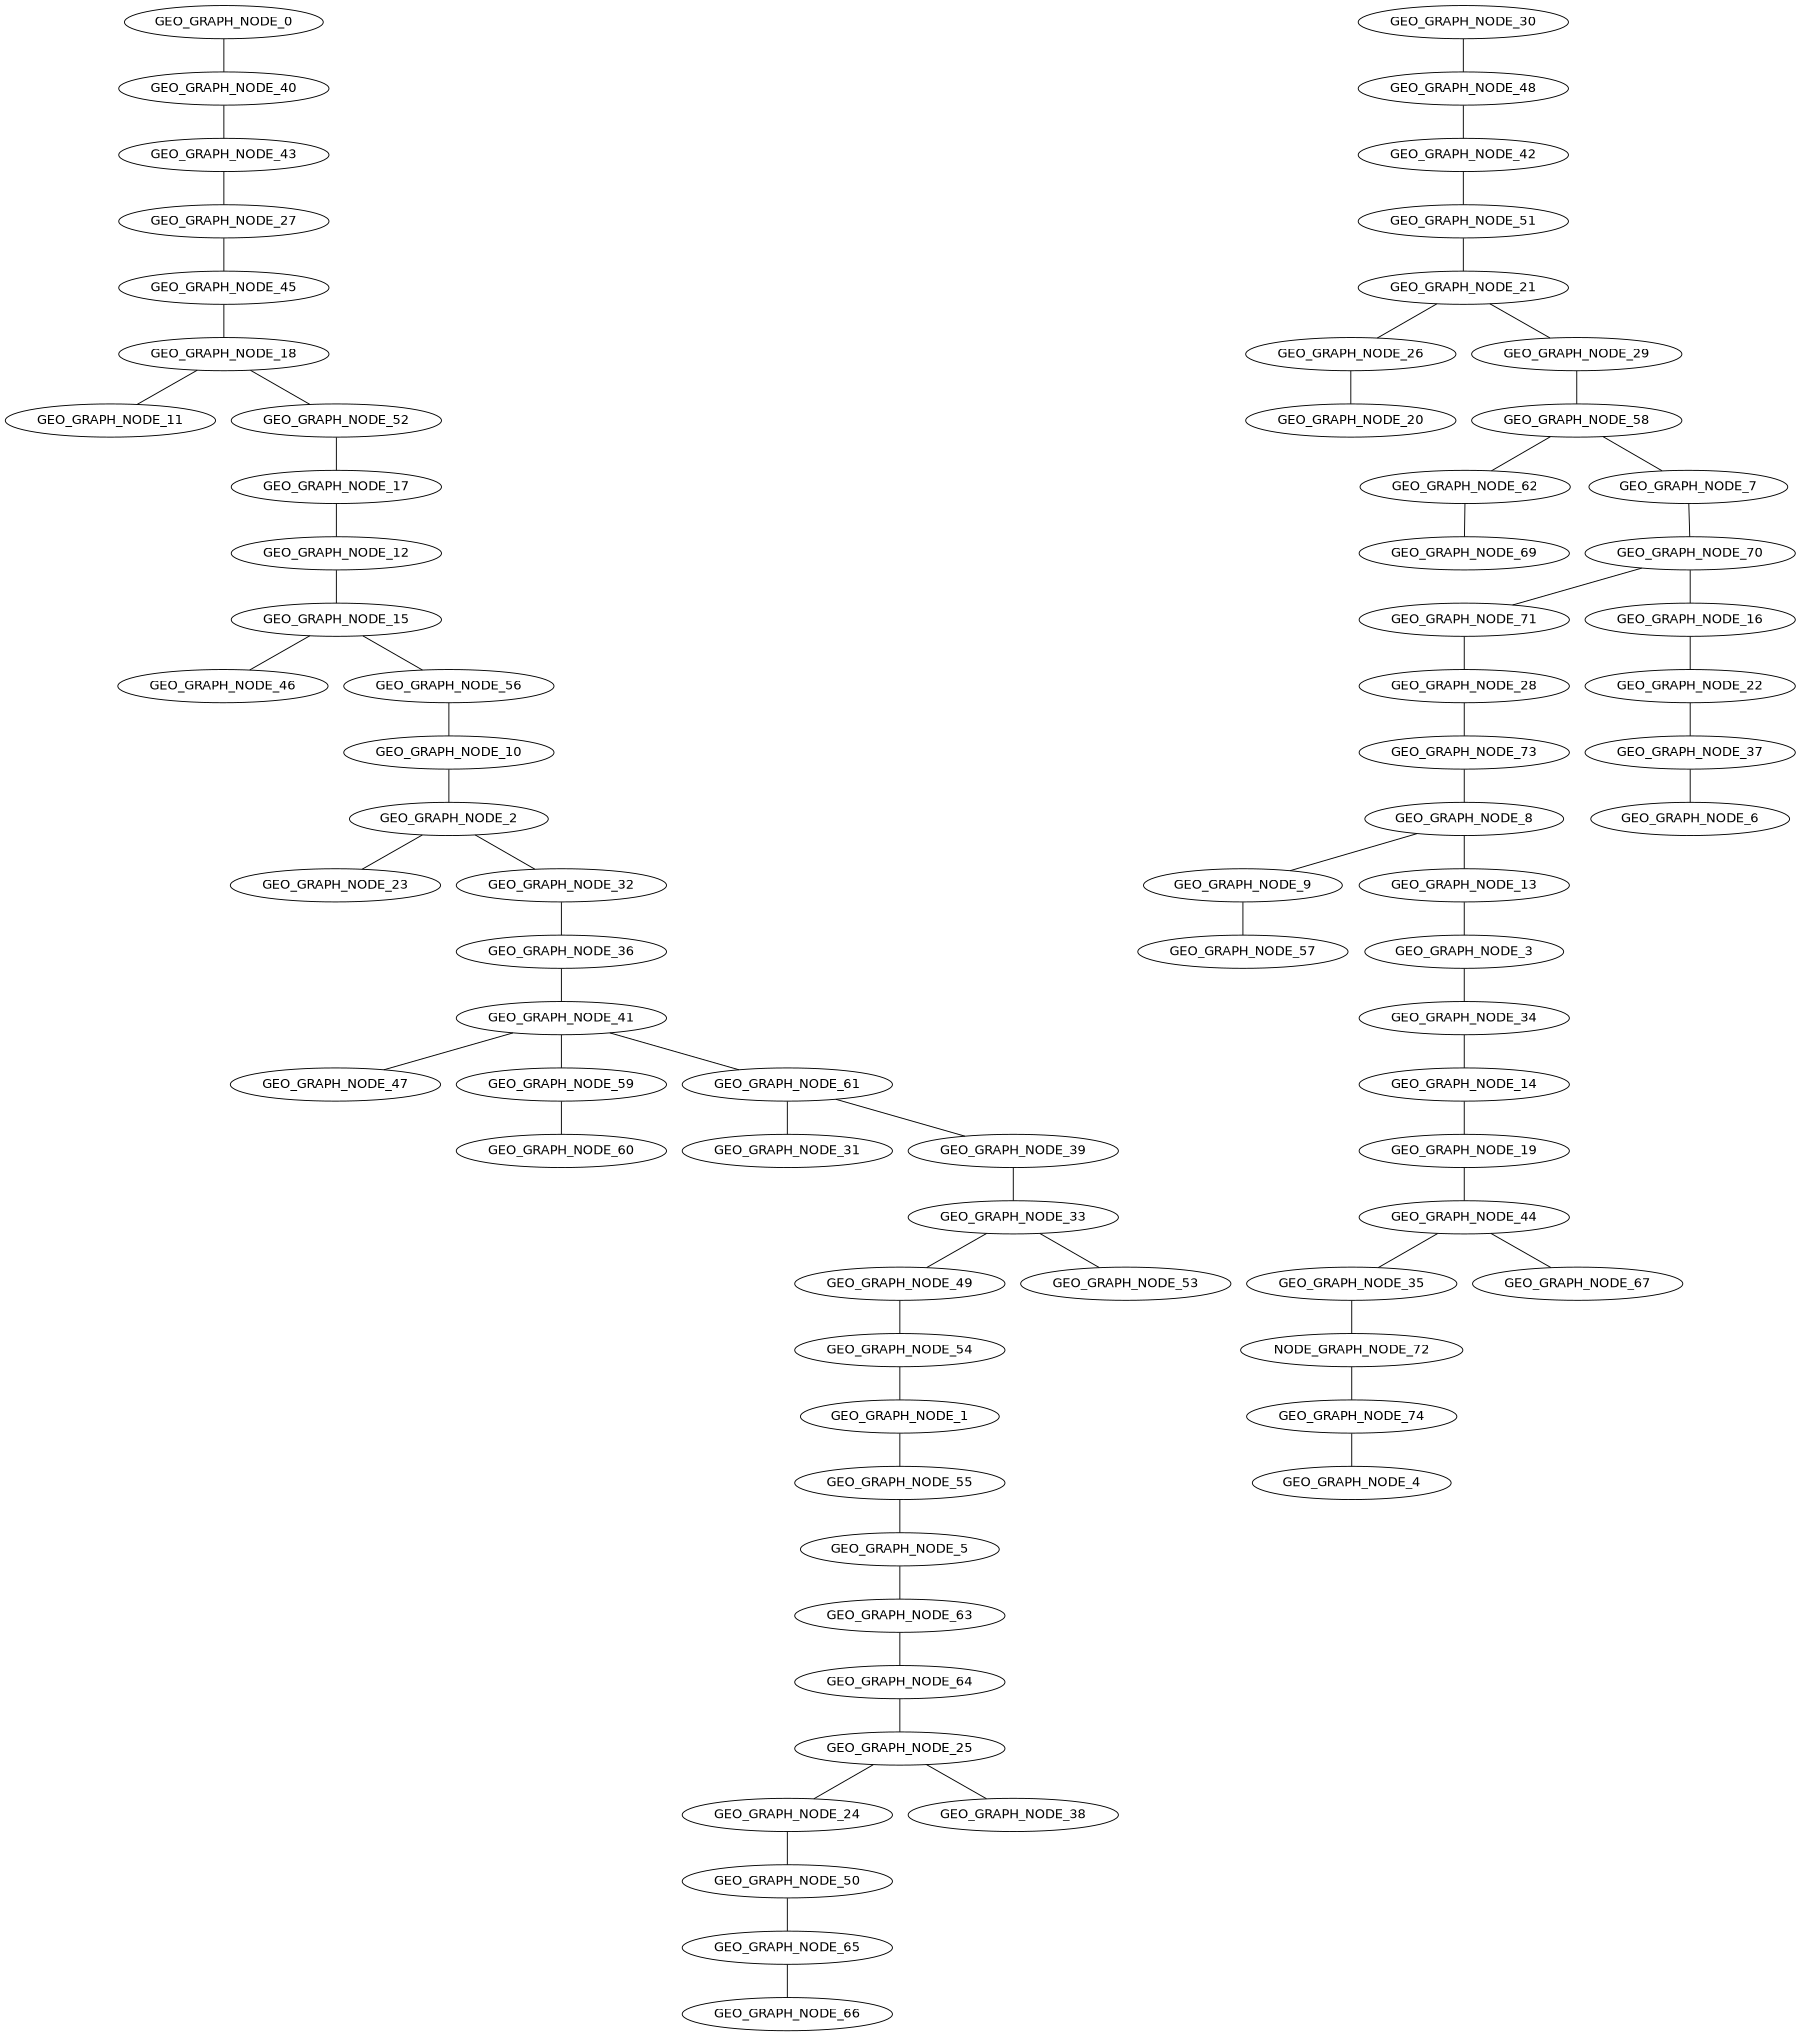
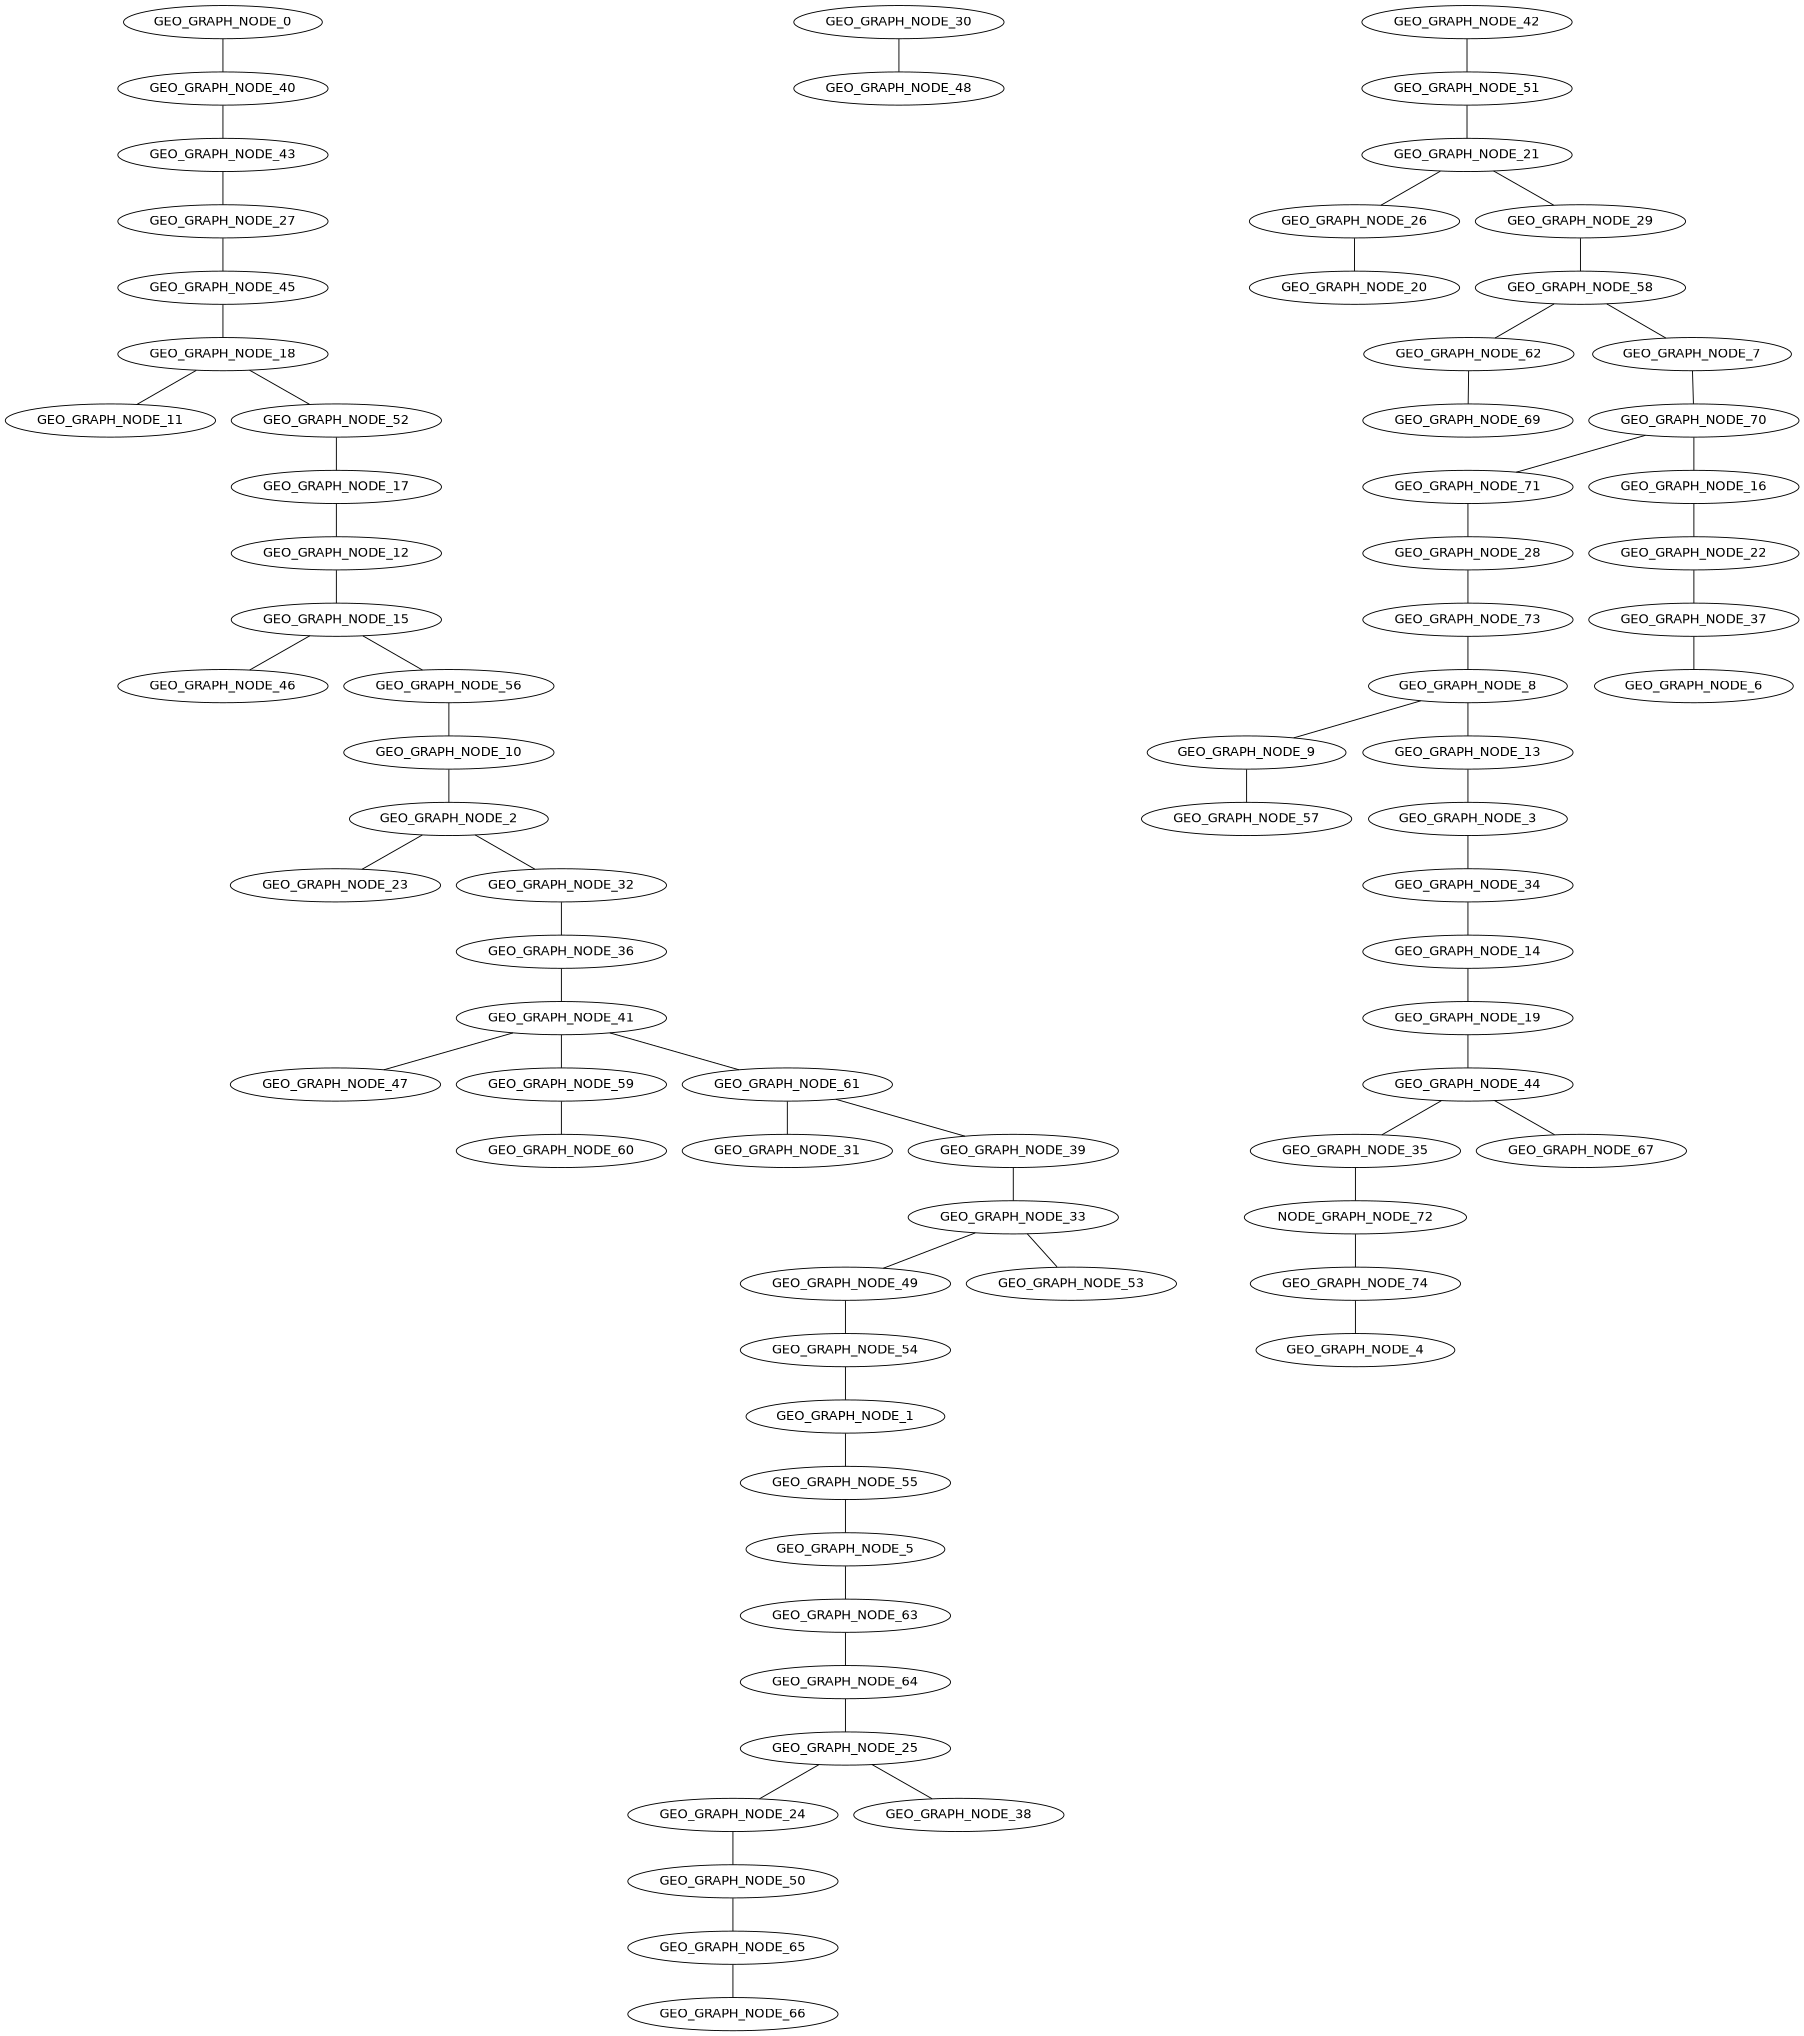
edge "GEO_GRAPH_NODE_48" -- "GEO_GRAPH_NODE_42": removed
